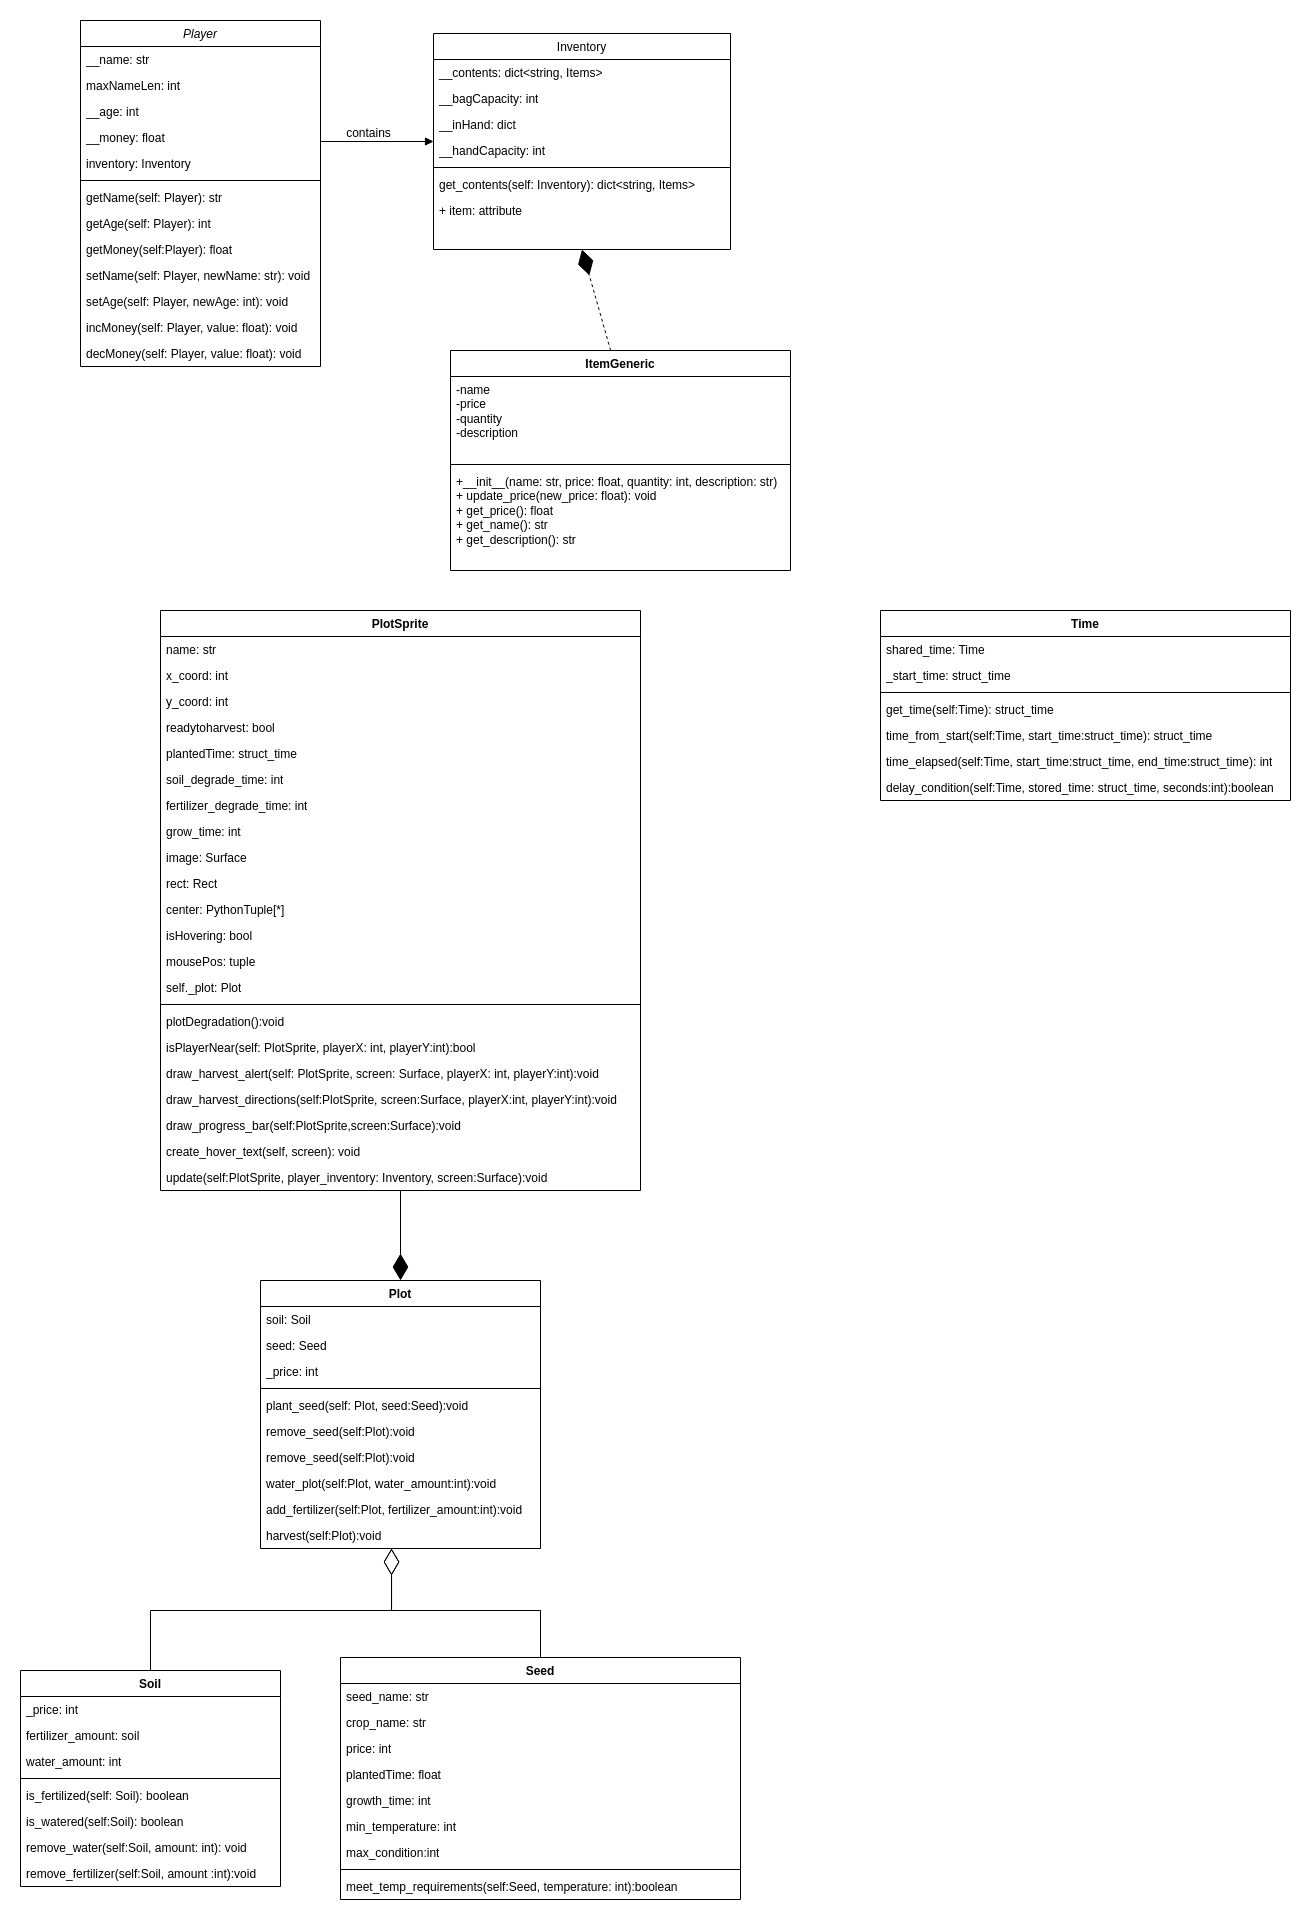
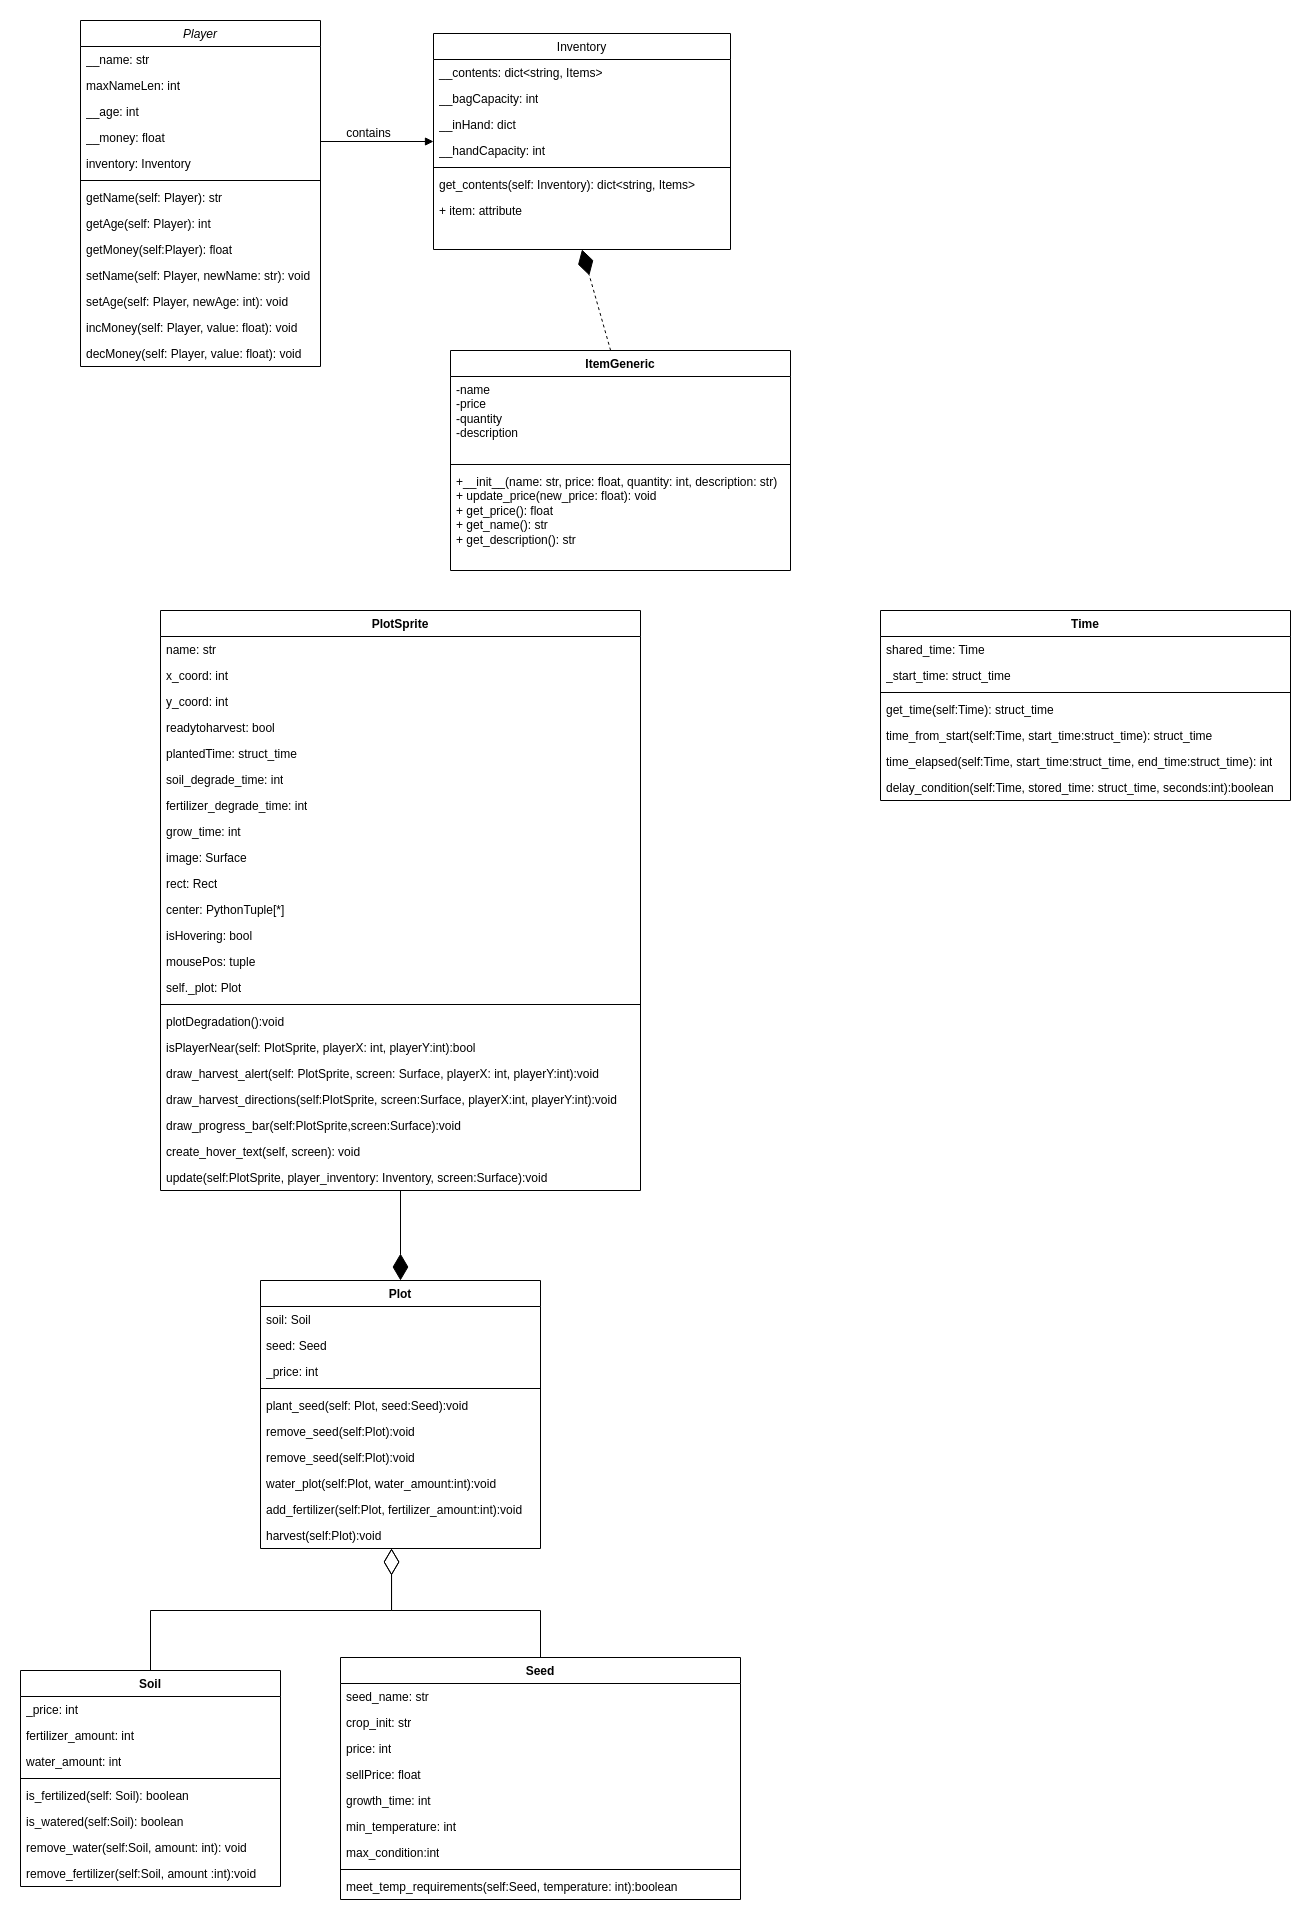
node "crop_name: str": label "crop_name: str" -> "crop_init: str"
node "fertilizer_amount: soil": label "fertilizer_amount: soil" -> "fertilizer_amount: int"
node "plantedTime: float": label "plantedTime: float" -> "sellPrice: float"
